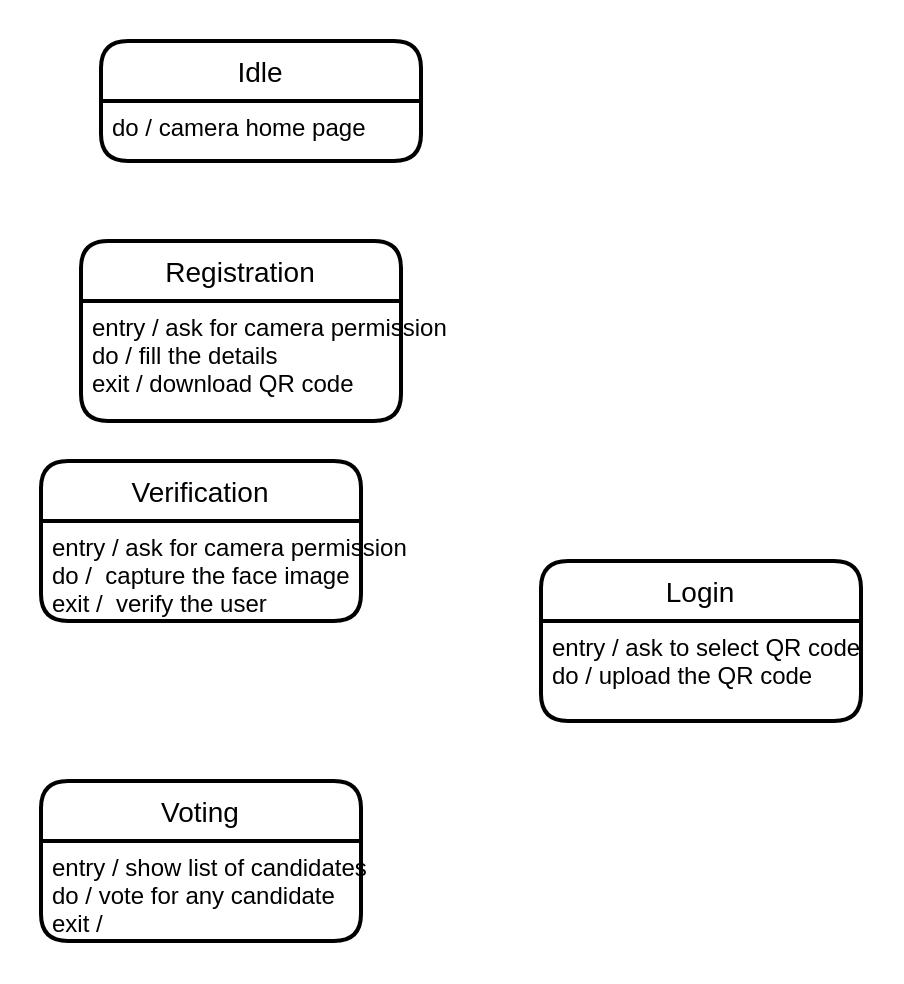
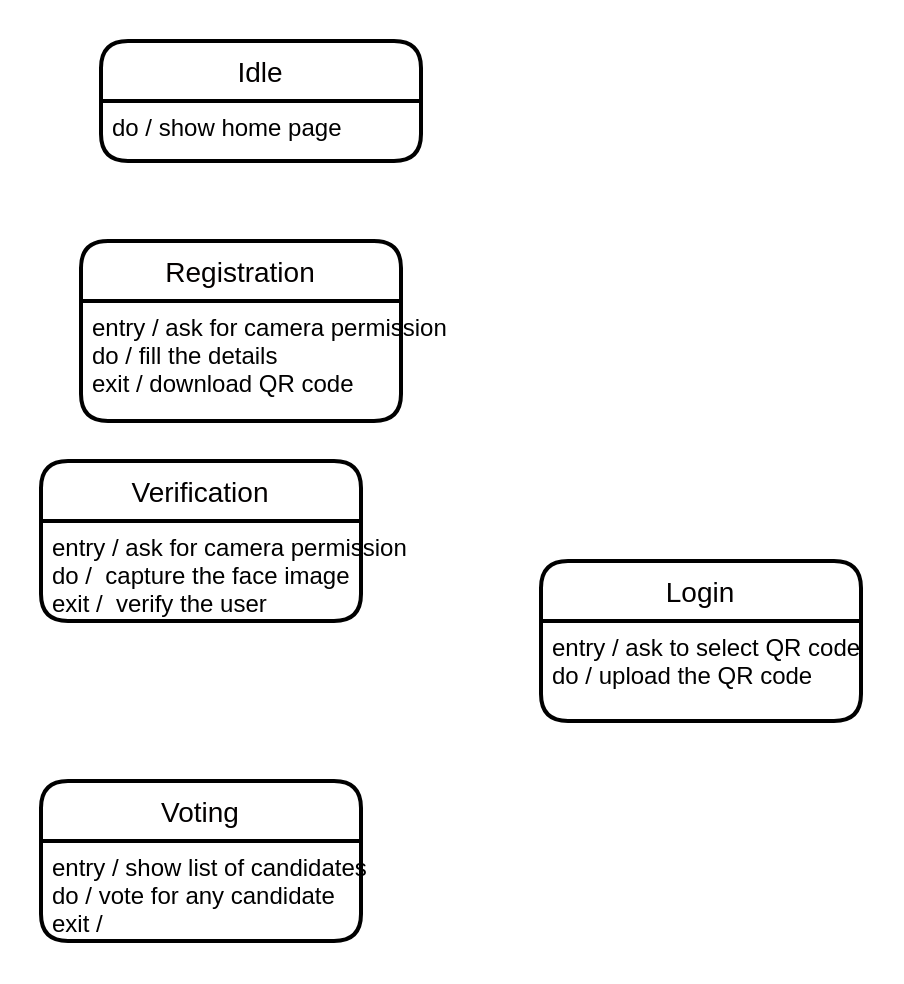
node "do / camera home page": label "do / camera home page" -> "do / show home page"
